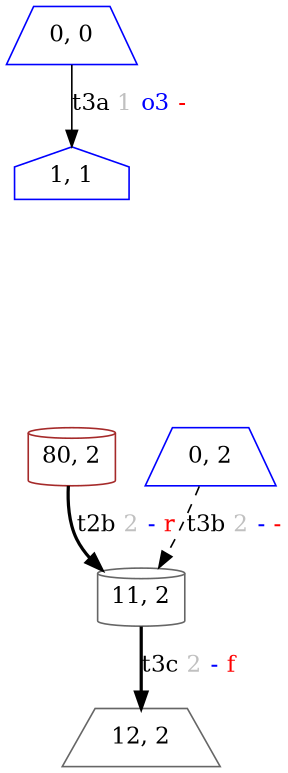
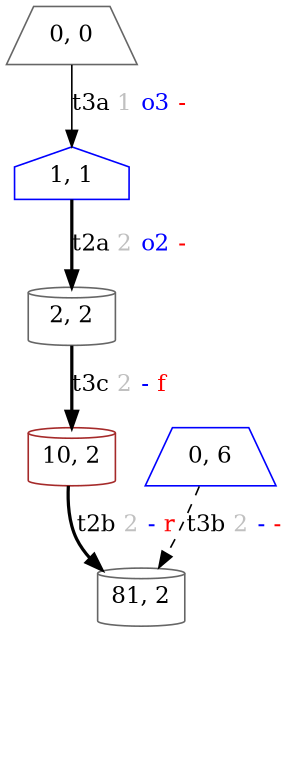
node "0, 0": color blue -> gray40
node "2, 2": added
node "80, 2": label "80, 2" -> "10, 2"
node "0, 2": label "0, 2" -> "0, 6"
node "11, 2": label "11, 2" -> "81, 2"
node "12, 2": removed
